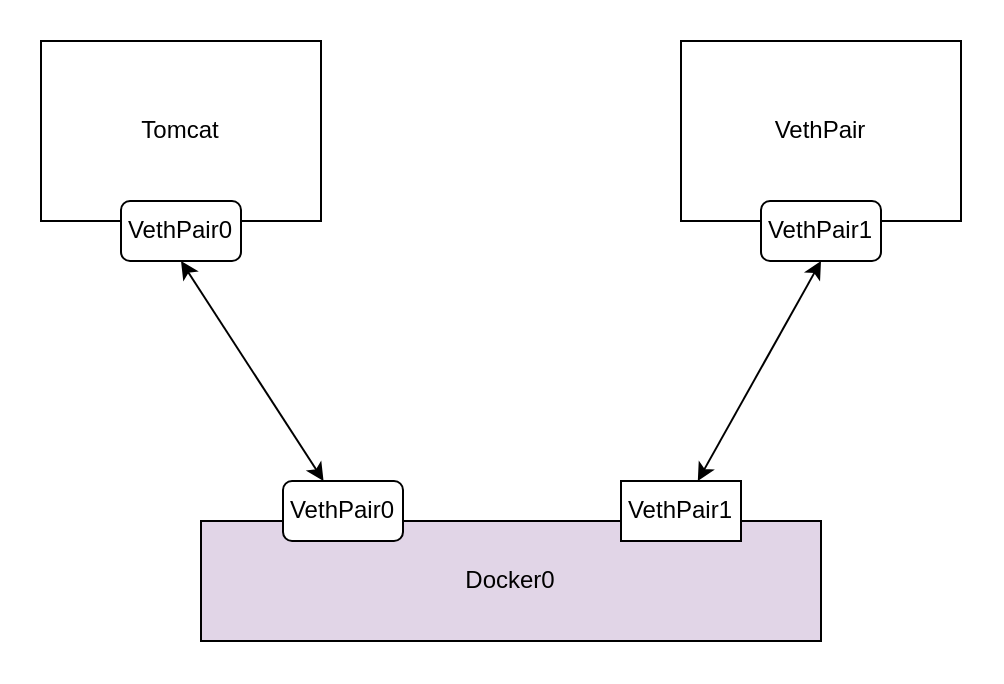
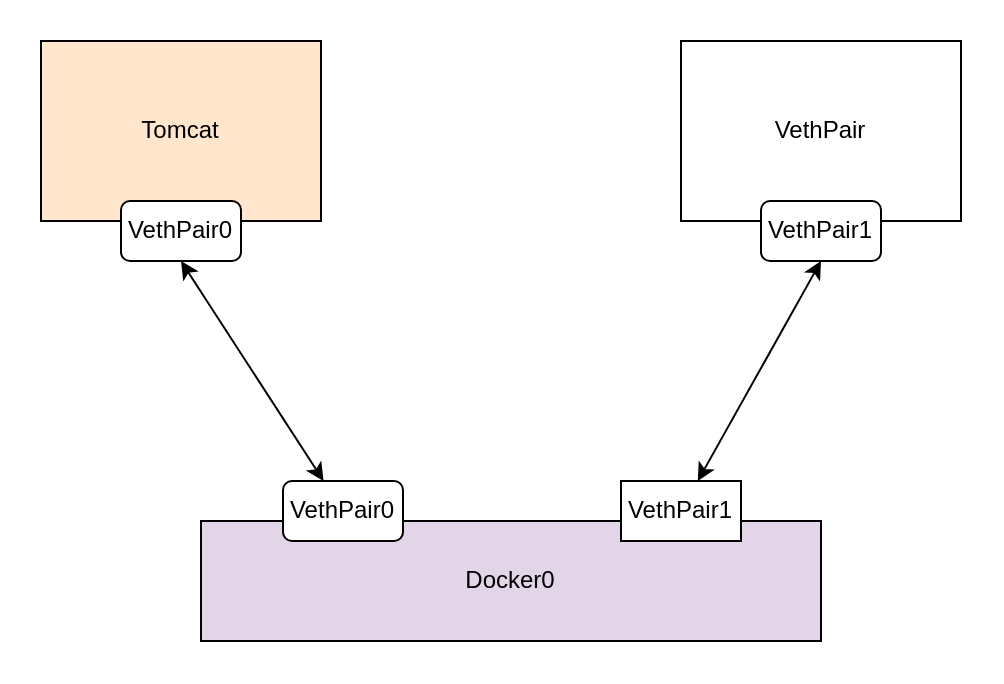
node "Tomcat": fillcolor #ffffff -> #ffe6cc
